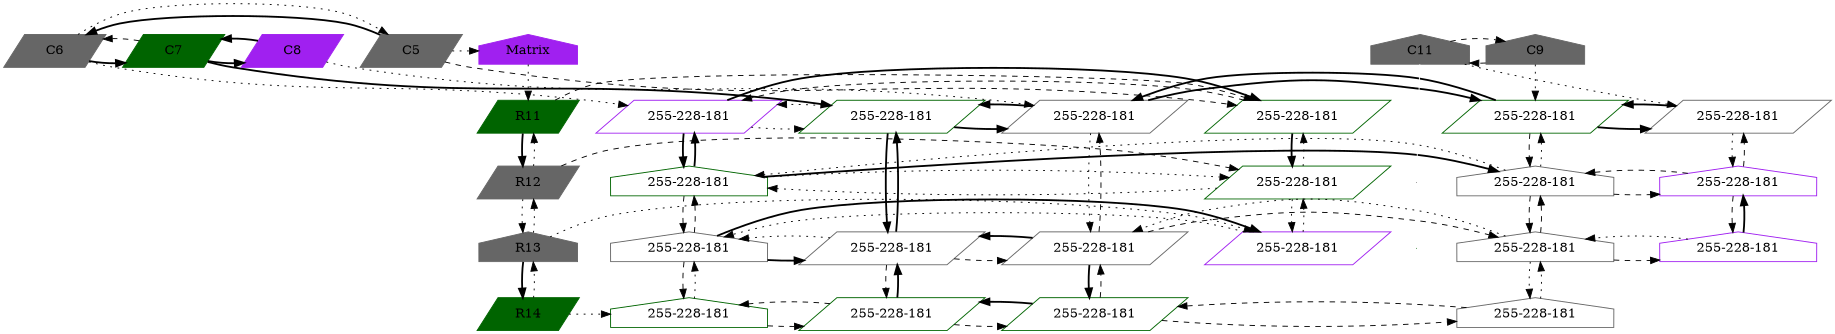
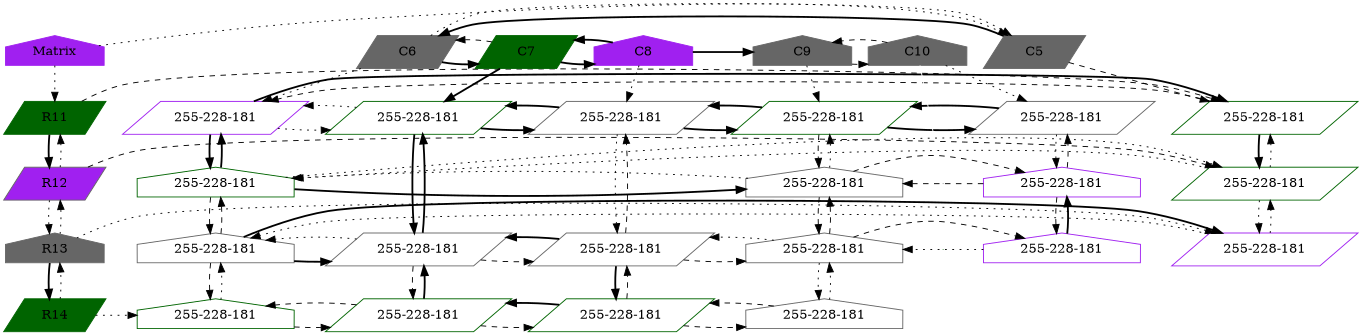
node "C8": shape parallelogram -> house
edge "C5" -> "Matrix": reversed
node "C11": label "C11" -> "C10"
edge "C8" -> "C9": added
node "R12": fillcolor gray40 -> purple
